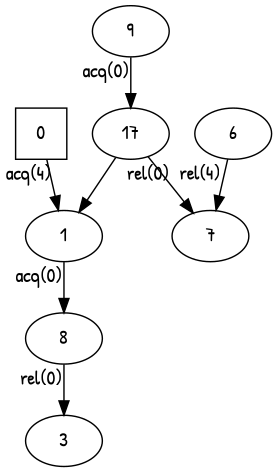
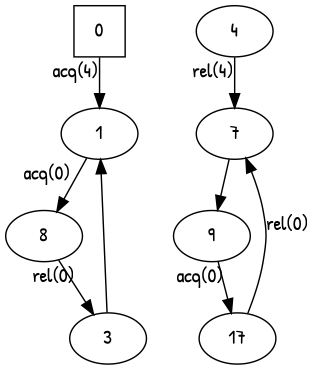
node "6": label "6" -> "4"
edge "7" -> "9": added
edge "17" -> "1": now "3" -> "1"
